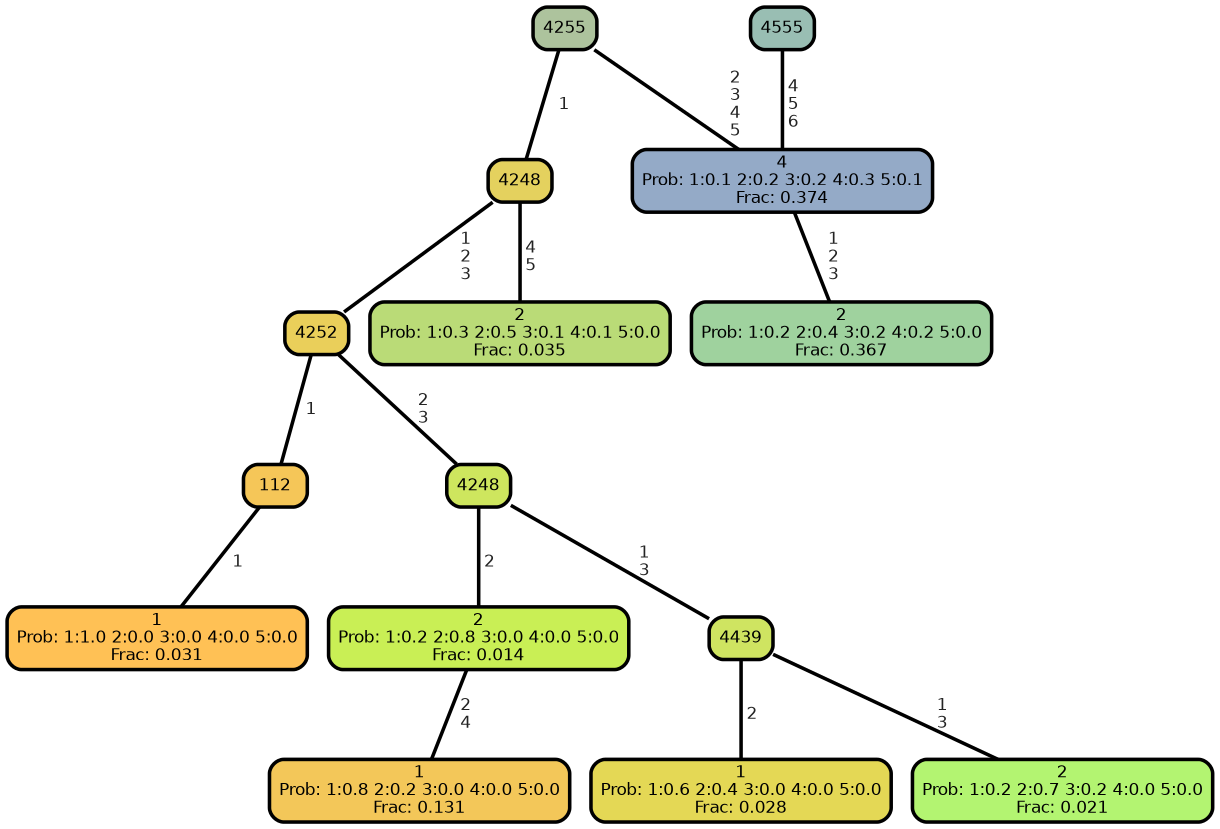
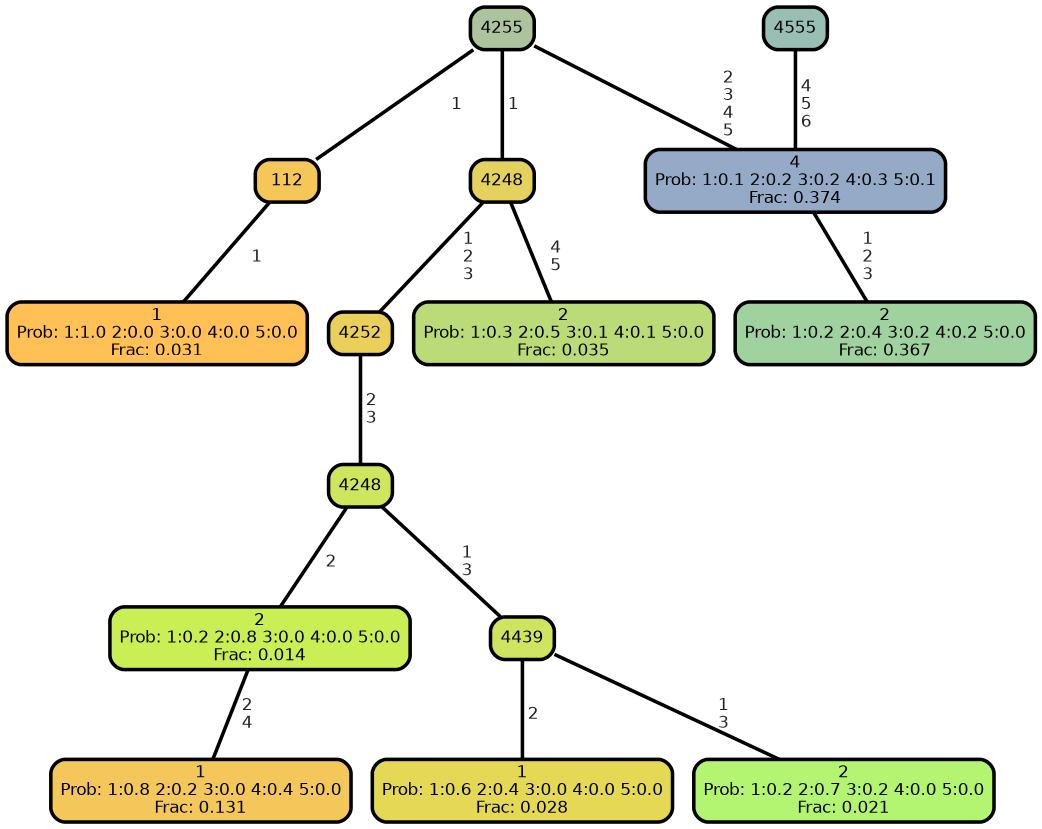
edge "4252" -- "112": now "4255" -- "112"
node "1 Prob: 1:0.8 2:0.2 3:0.0 4:0.0 5:0.0 Frac: 0.131": label "1 Prob: 1:0.8 2:0.2 3:0.0 4:0.0 5:0.0 Frac: 0.131" -> "1 Prob: 1:0.8 2:0.2 3:0.0 4:0.4 5:0.0 Frac: 0.131"
